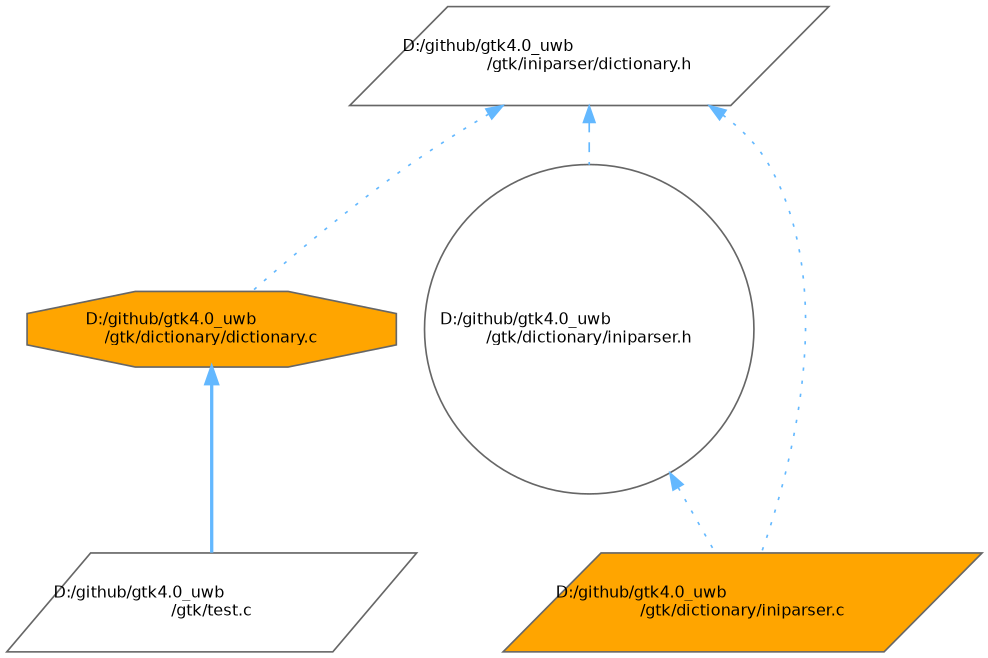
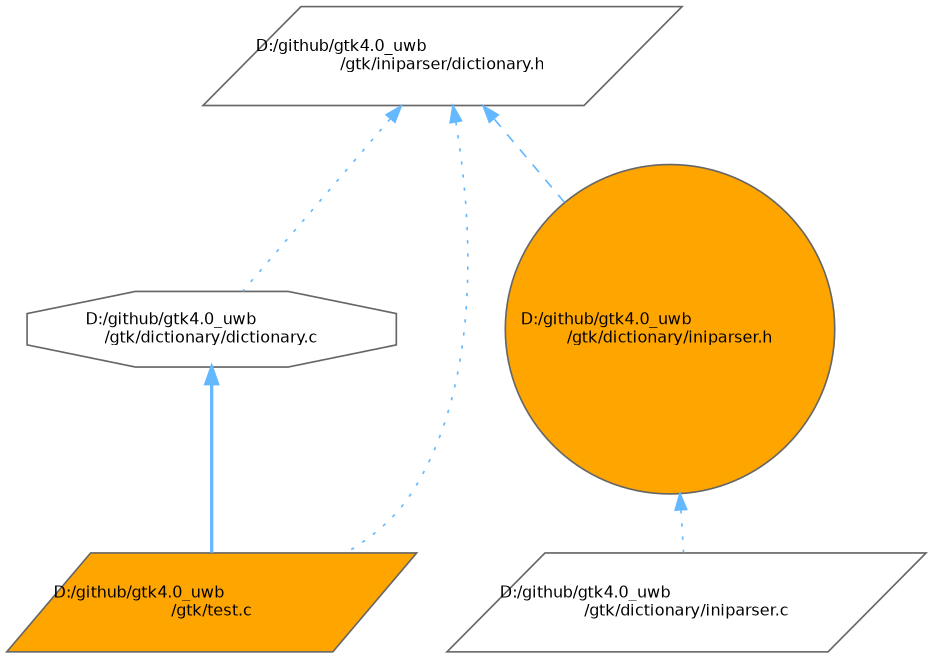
edge "D:/github/gtk4.0_uwb /gtk/dictionary/iniparser.c" -> "D:/github/gtk4.0_uwb /gtk/iniparser/dictionary.h": now "D:/github/gtk4.0_uwb /gtk/test.c" -> "D:/github/gtk4.0_uwb /gtk/iniparser/dictionary.h"
node "D:/github/gtk4.0_uwb /gtk/dictionary/dictionary.c": fillcolor orange -> white
node "D:/github/gtk4.0_uwb /gtk/dictionary/iniparser.h": fillcolor white -> orange
node "D:/github/gtk4.0_uwb /gtk/test.c": fillcolor white -> orange
node "D:/github/gtk4.0_uwb /gtk/dictionary/iniparser.c": fillcolor orange -> white
